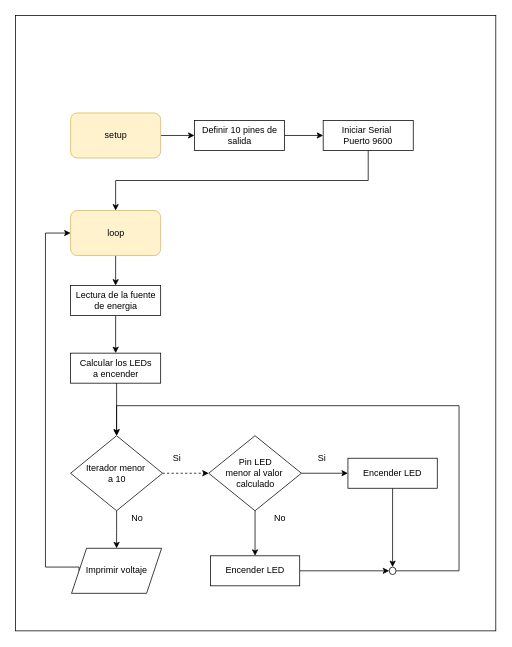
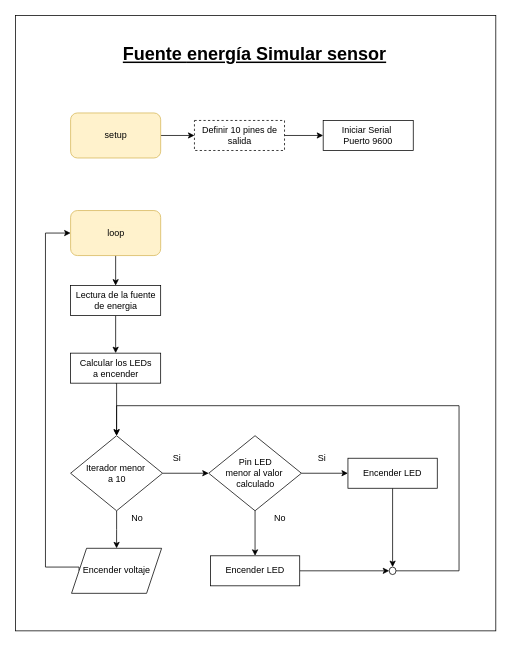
node "Fuente energía Simular sensor": added
node "Definir 10 pines de salida": style solid -> dashed
edge "Iniciar Serial Puerto 9600" -> "loop": removed
edge "Iterador menor a 10" -> "Pin LED menor al valor calculado": style dashed -> solid
node "Imprimir voltaje": label "Imprimir voltaje" -> "Encender voltaje"
